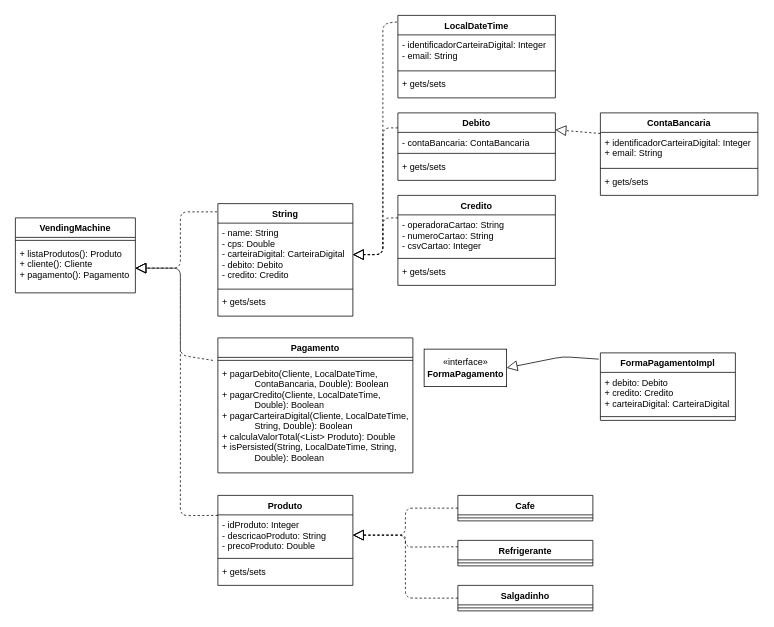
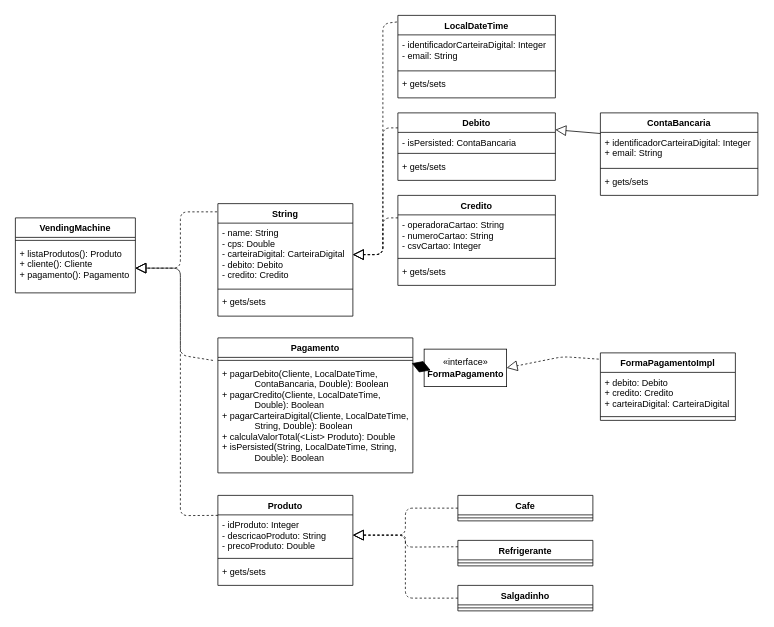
edge "ContaBancaria" -> "Debito": style dashed -> solid
node "- contaBancaria: ContaBancaria": label "- contaBancaria: ContaBancaria" -> "- isPersisted: ContaBancaria"
edge "FormaPagamentoImpl" -> "«interface» FormaPagamento": style solid -> dashed
edge "«interface» FormaPagamento" -> "Pagamento": added
